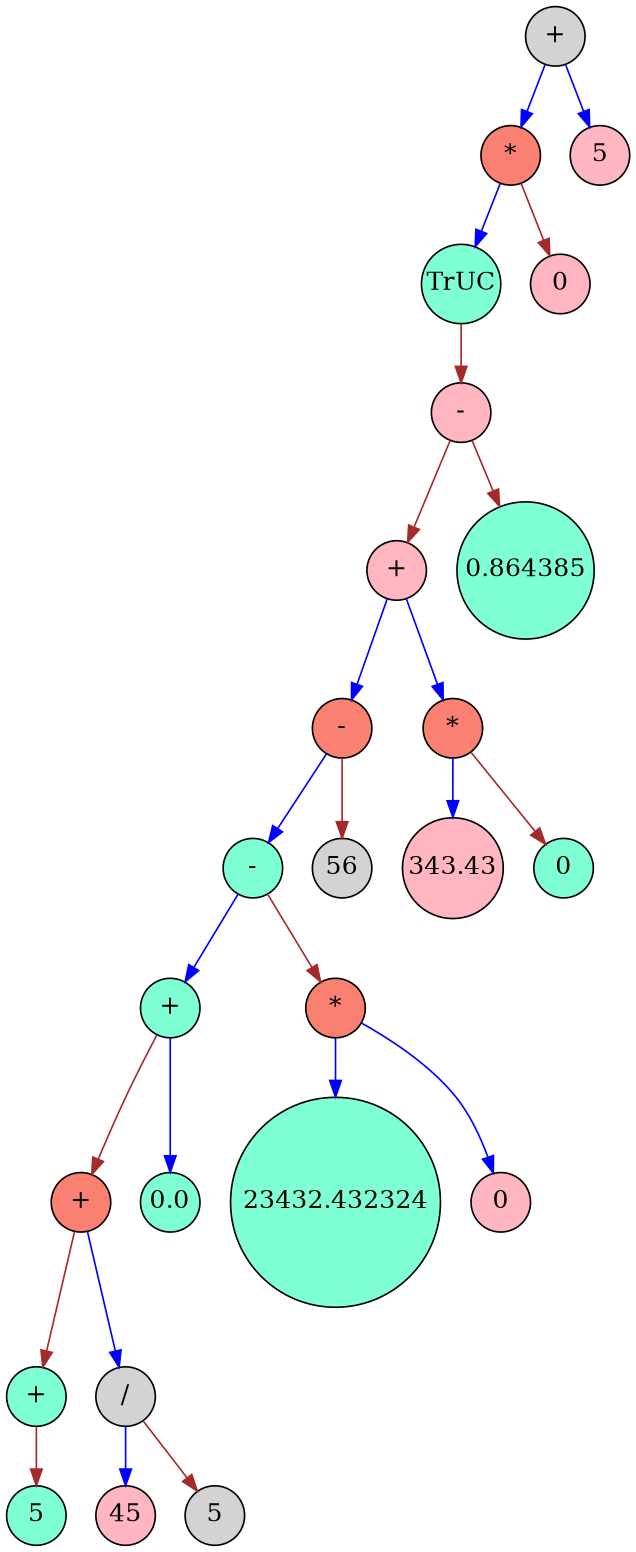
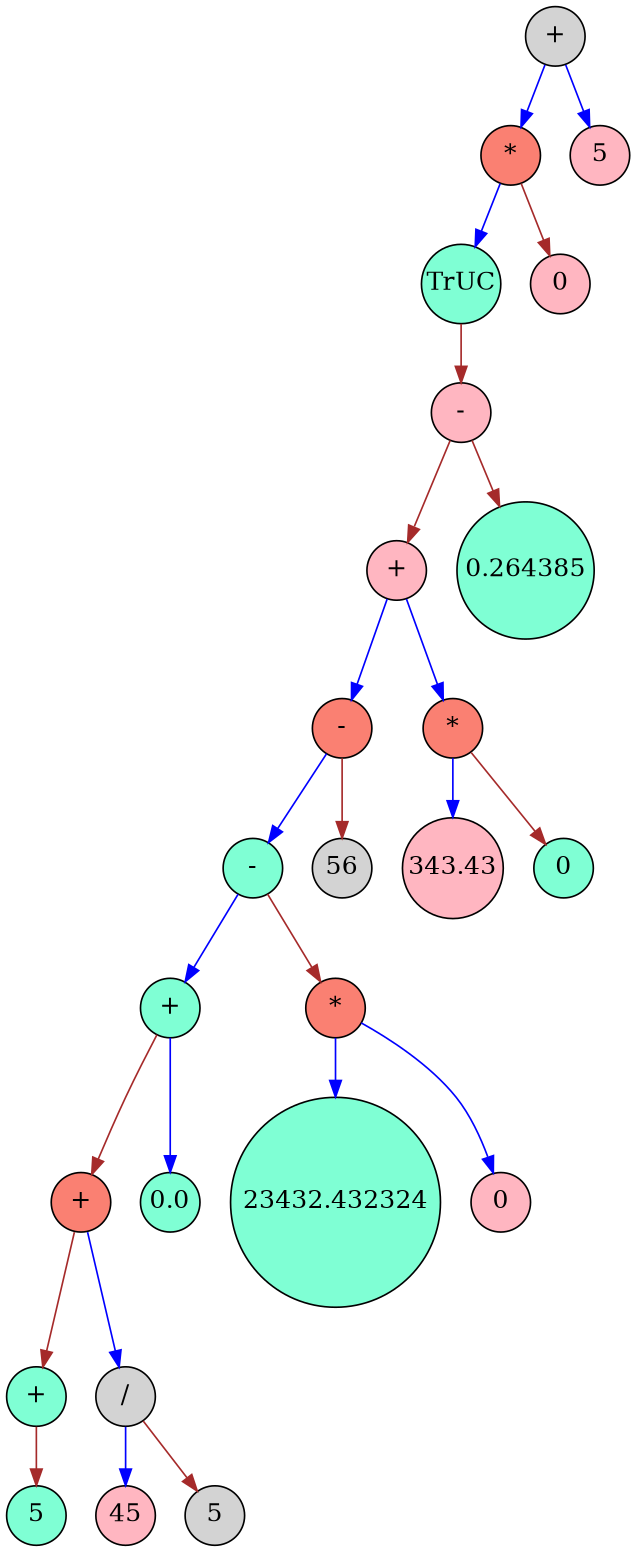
node "0.864385": label "0.864385" -> "0.264385"
